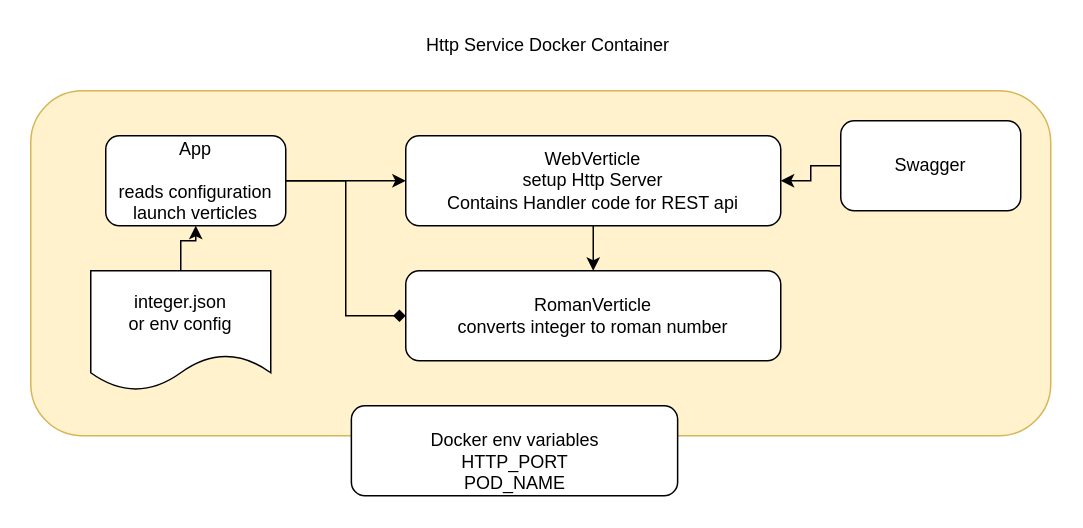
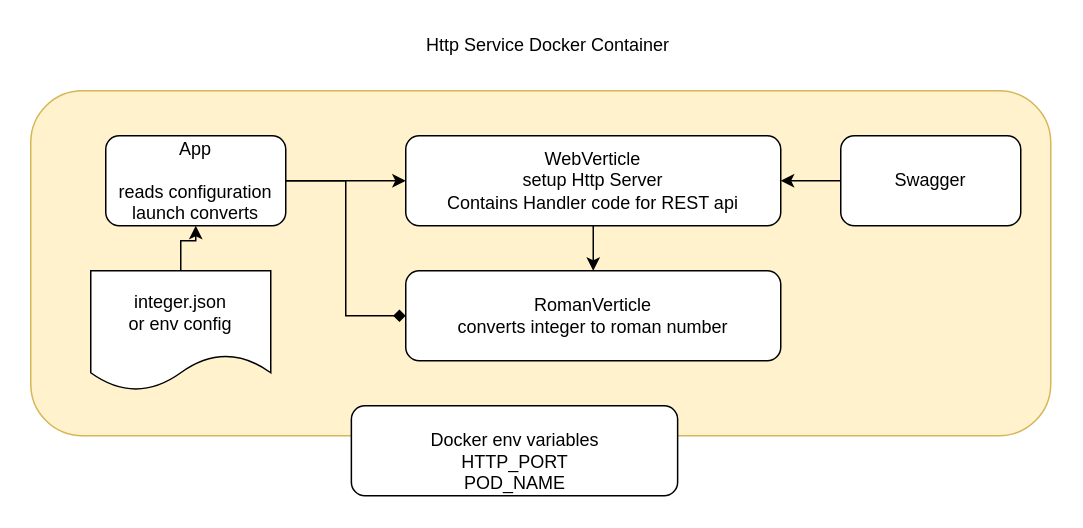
node "Swagger": moved (931, 166) -> (931, 181)
node "App reads configuration launch verticles": label "App reads configuration launch verticles" -> "App reads configuration launch converts"
